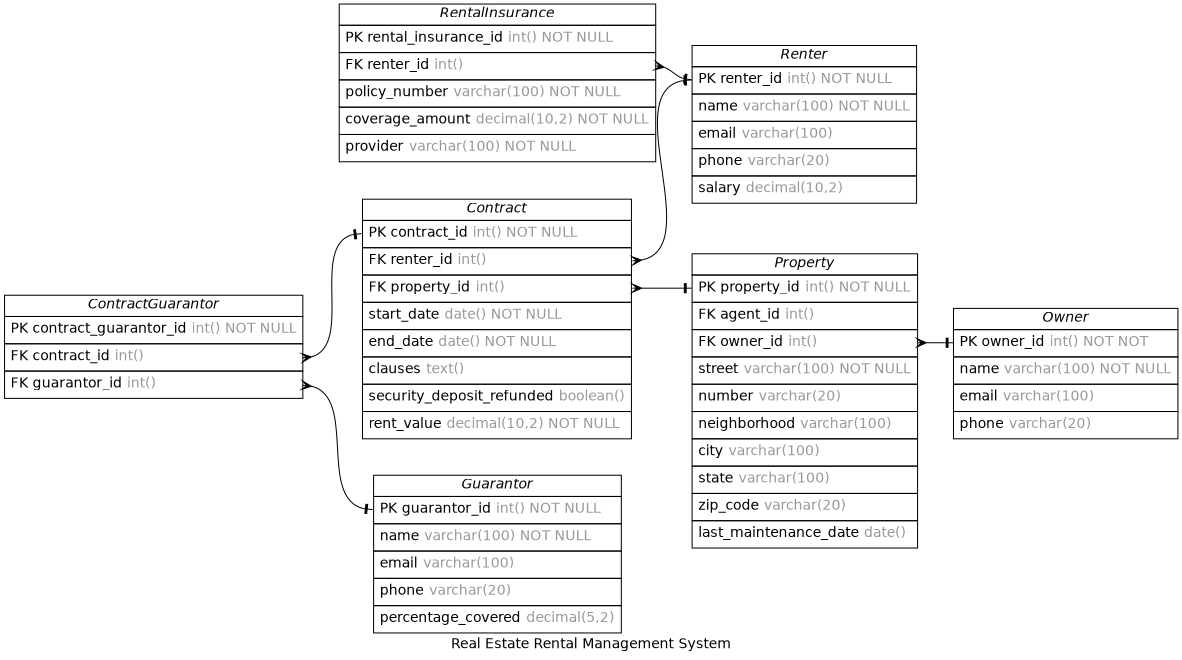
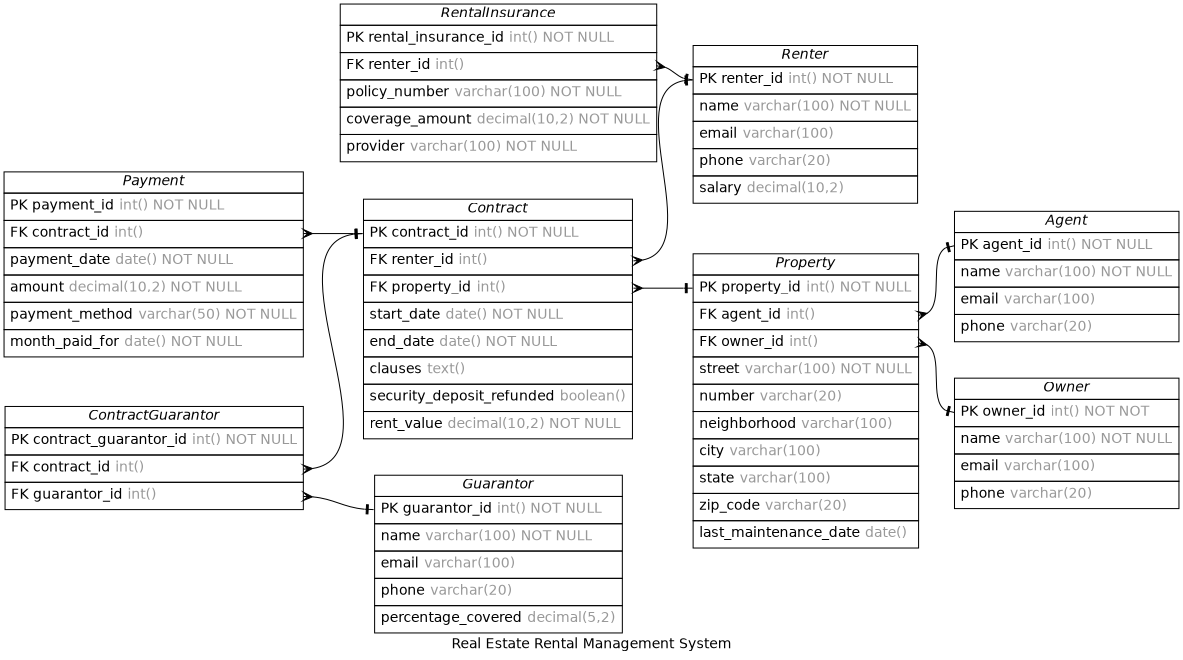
node "Payment": added
node "Agent": added
